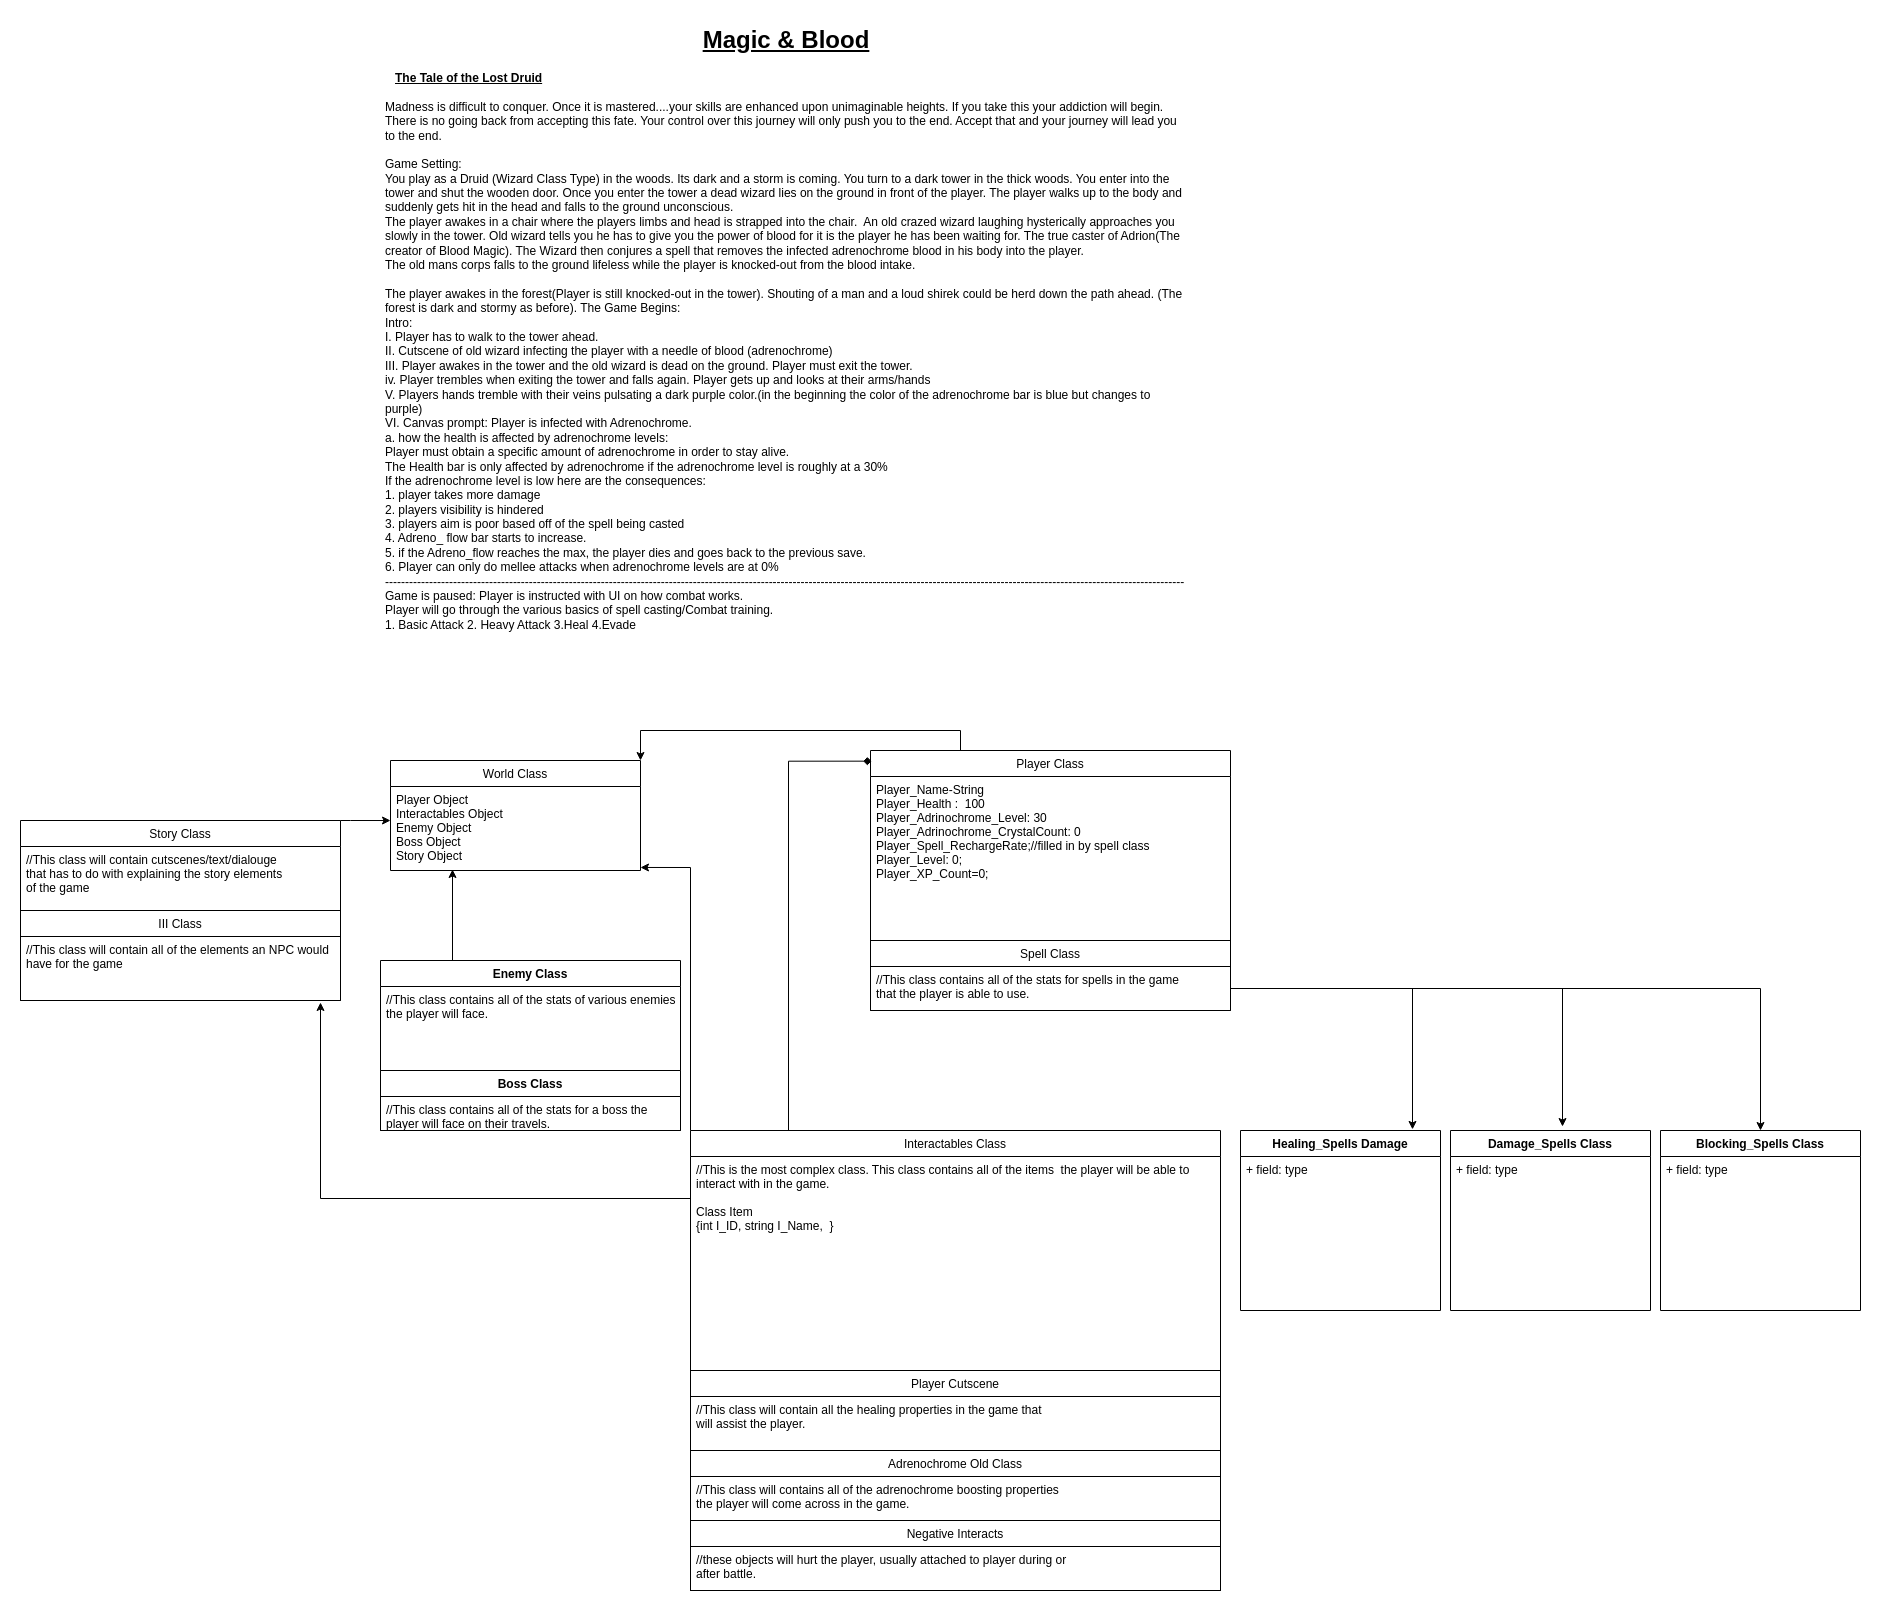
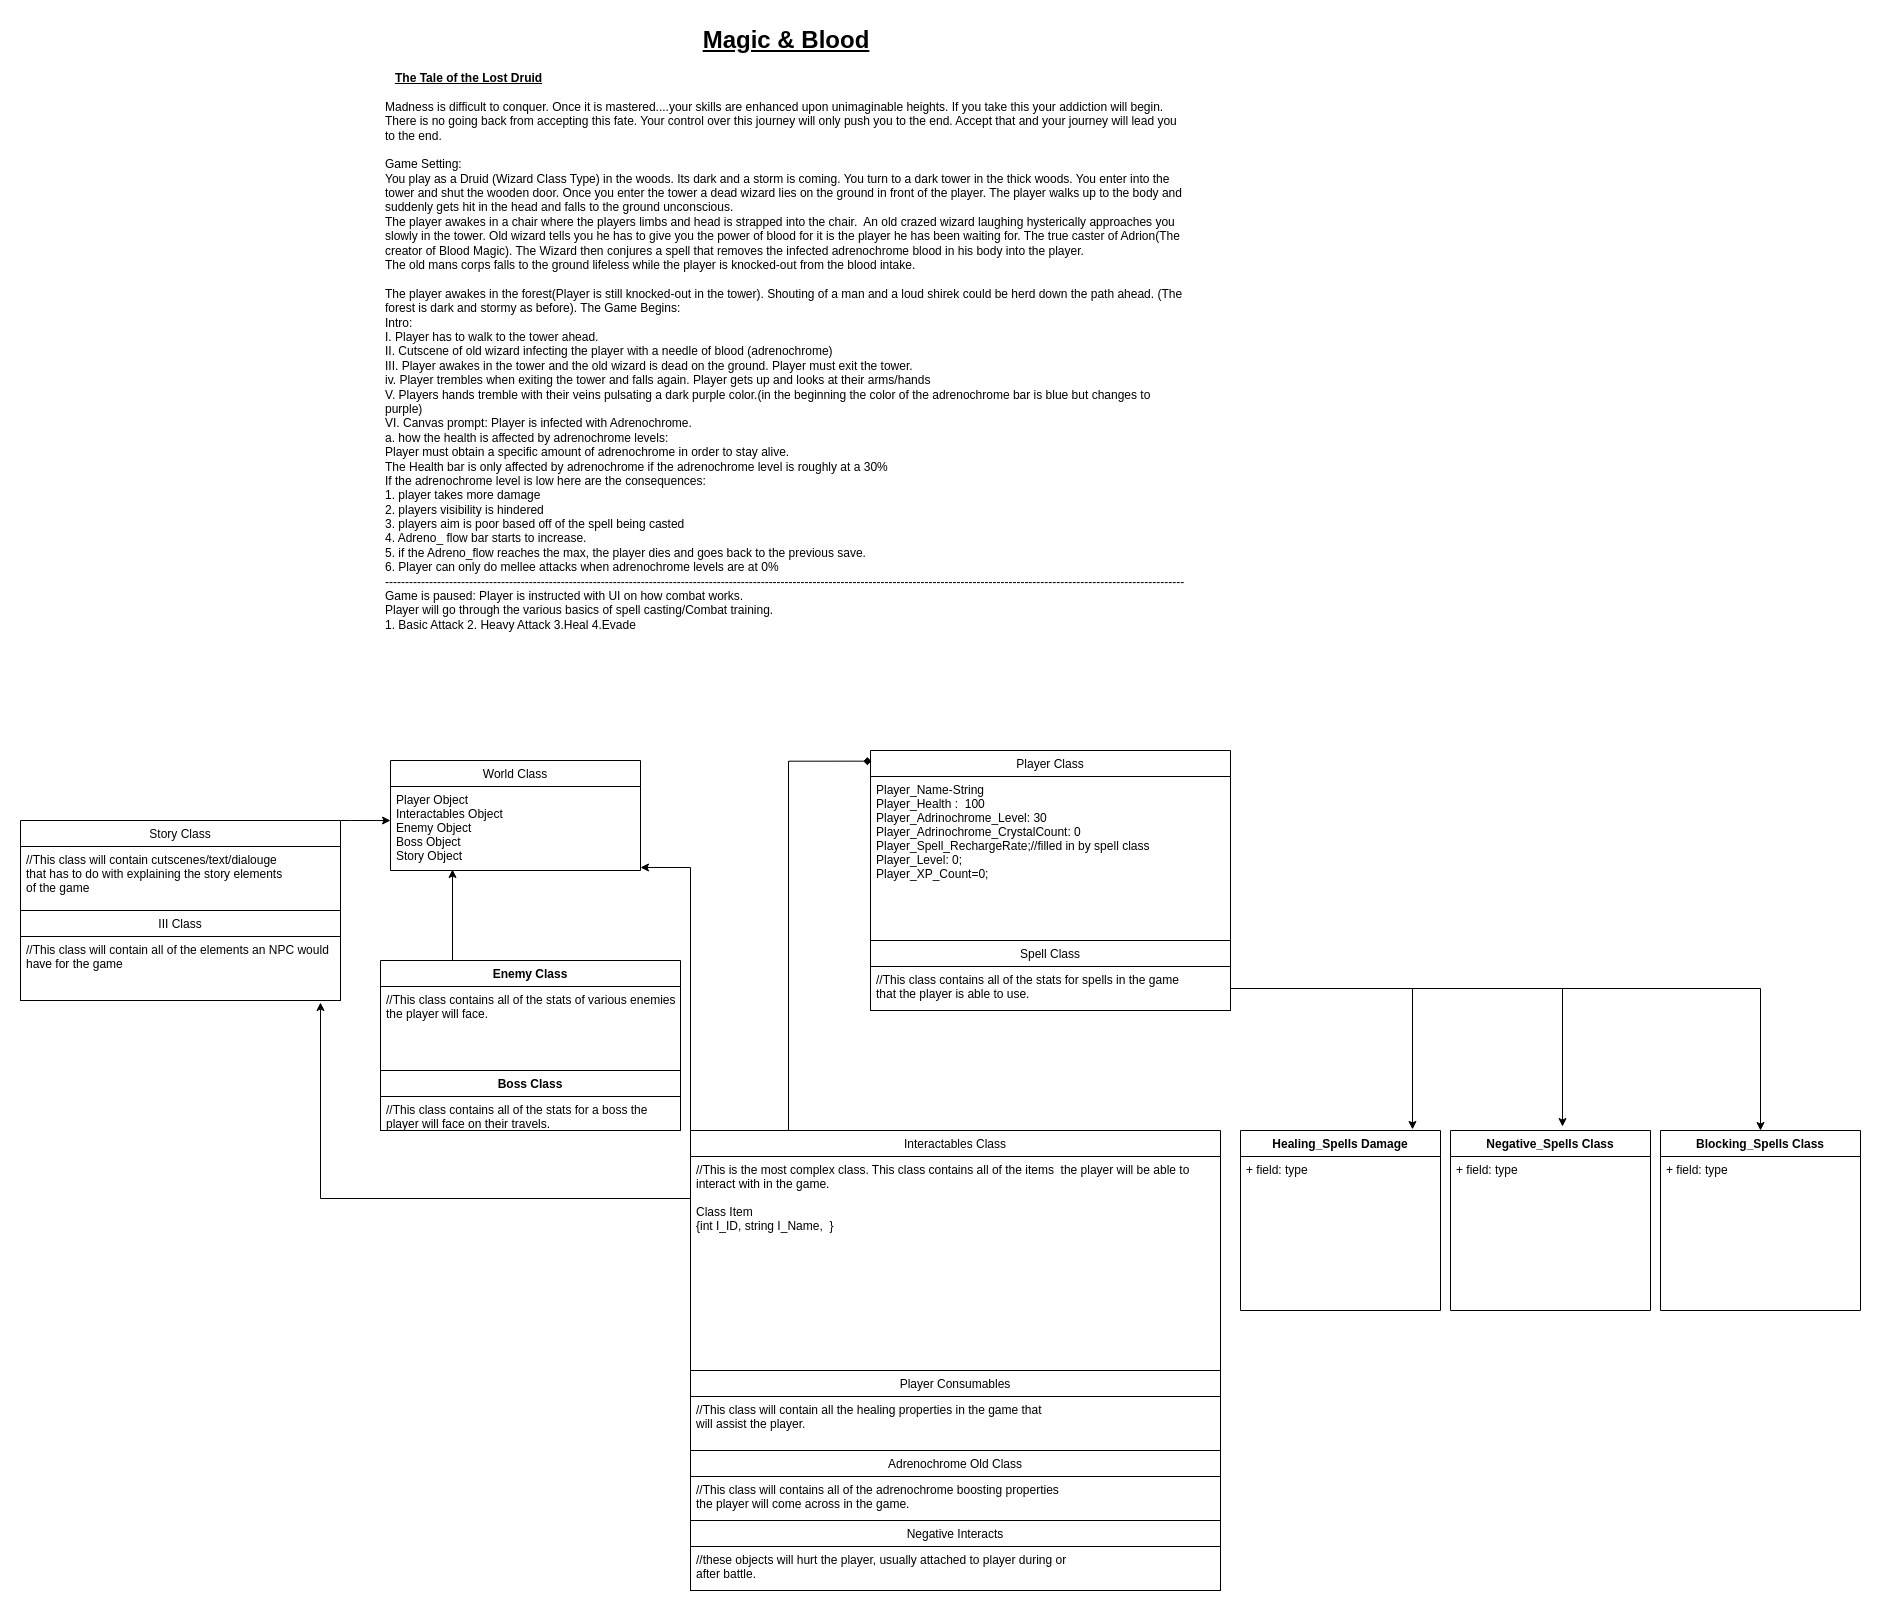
edge "Player Class" -> "World Class": removed
node "Damage_Spells Class": label "Damage_Spells Class" -> "Negative_Spells Class"
node "Player Cutscene": label "Player Cutscene" -> "Player Consumables"
